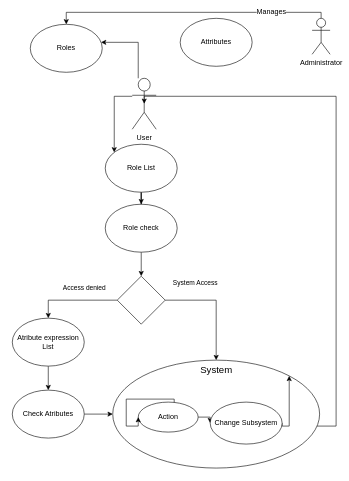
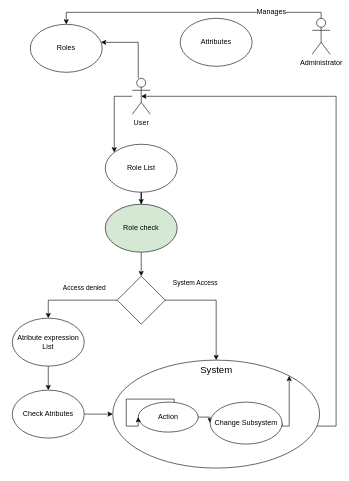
node "User": size 24x51 -> 18x36
node "Role check": fillcolor #ffffff -> #d5e8d4
